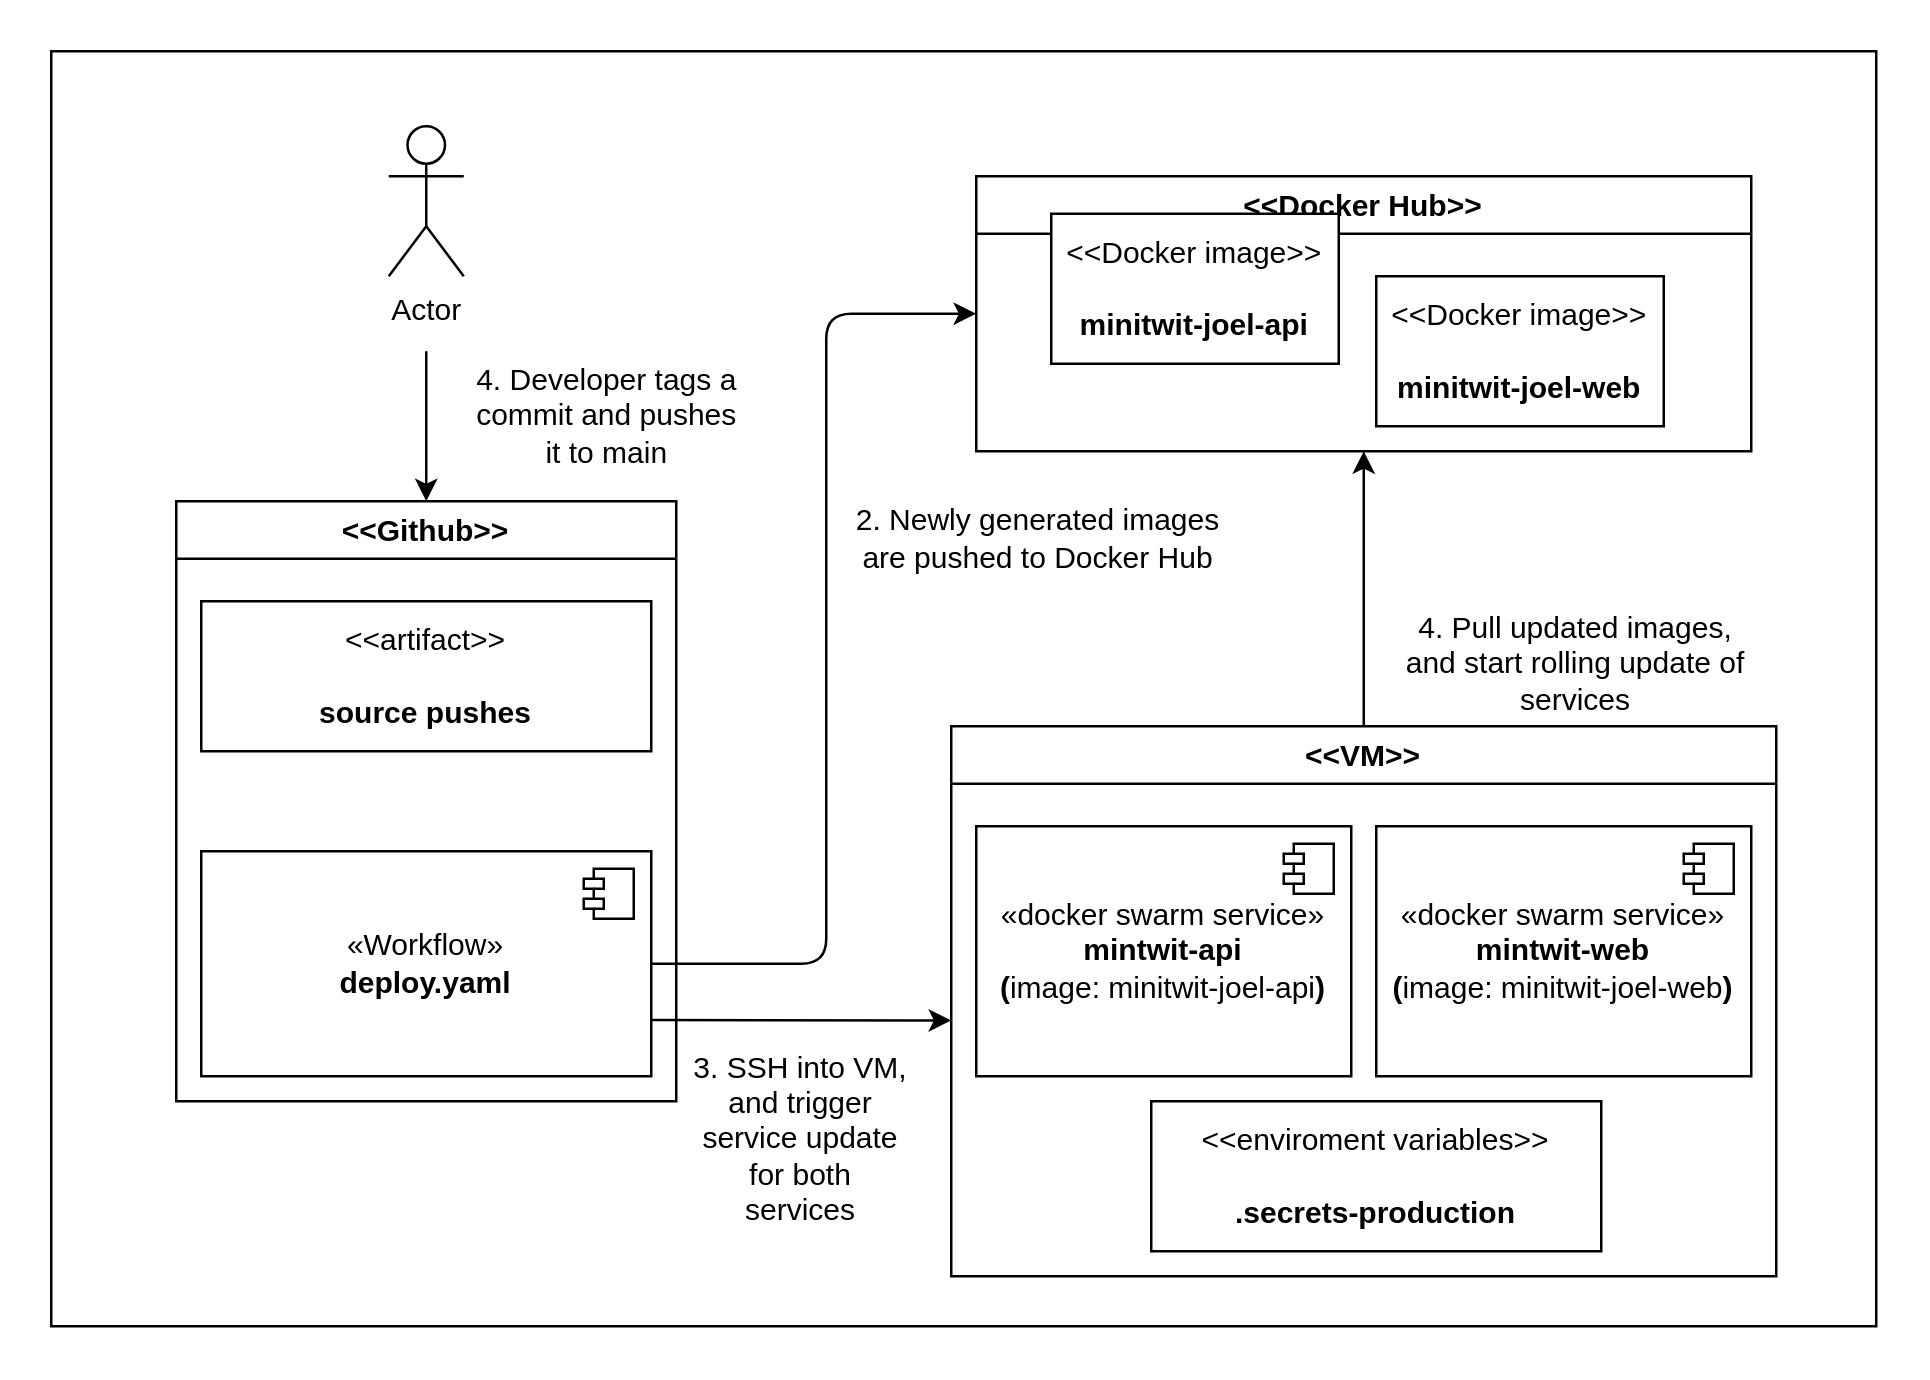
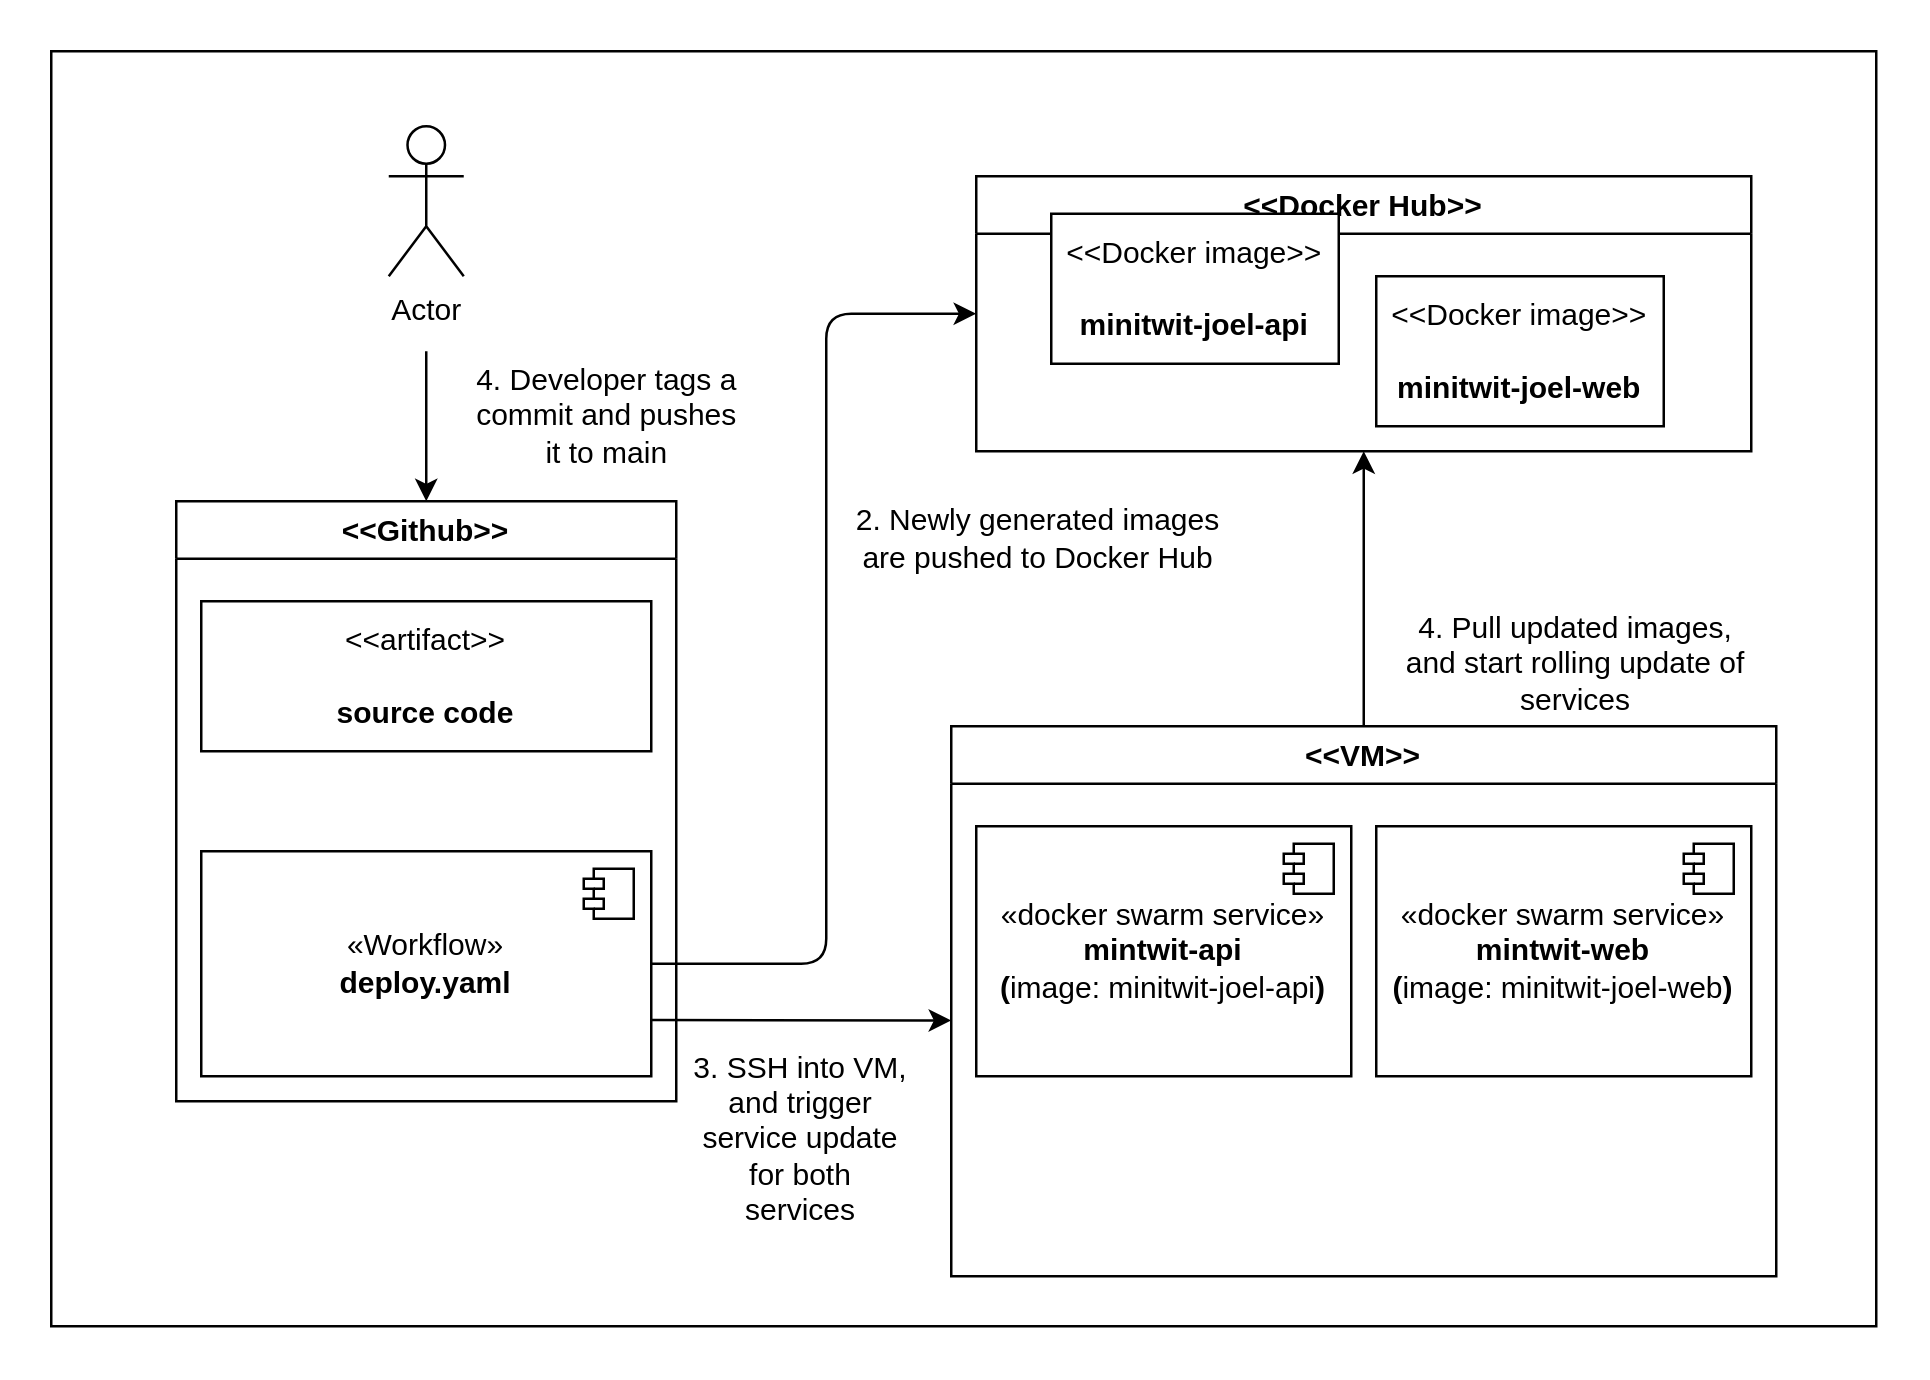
node "<<artifact>> source pushes": label "<<artifact>> source pushes" -> "<<artifact>> source code"
node "<<enviroment variables>> .secrets-production": removed
